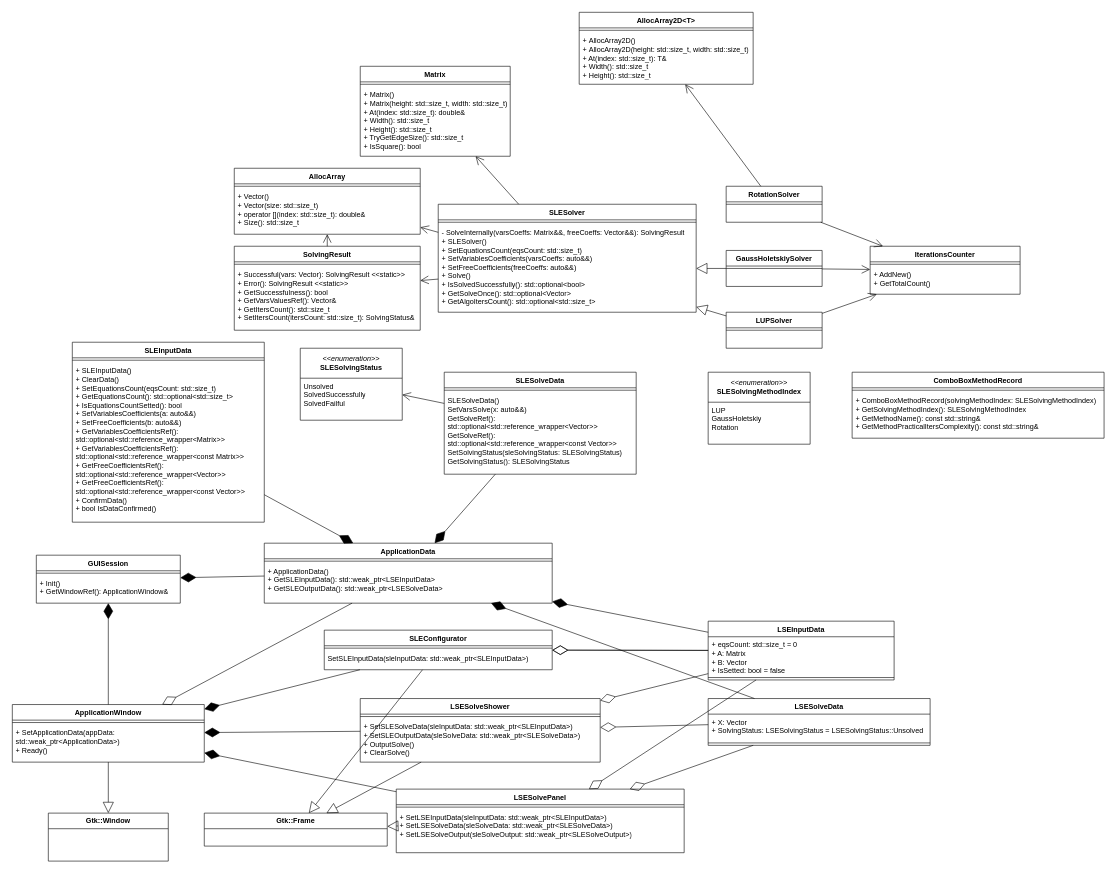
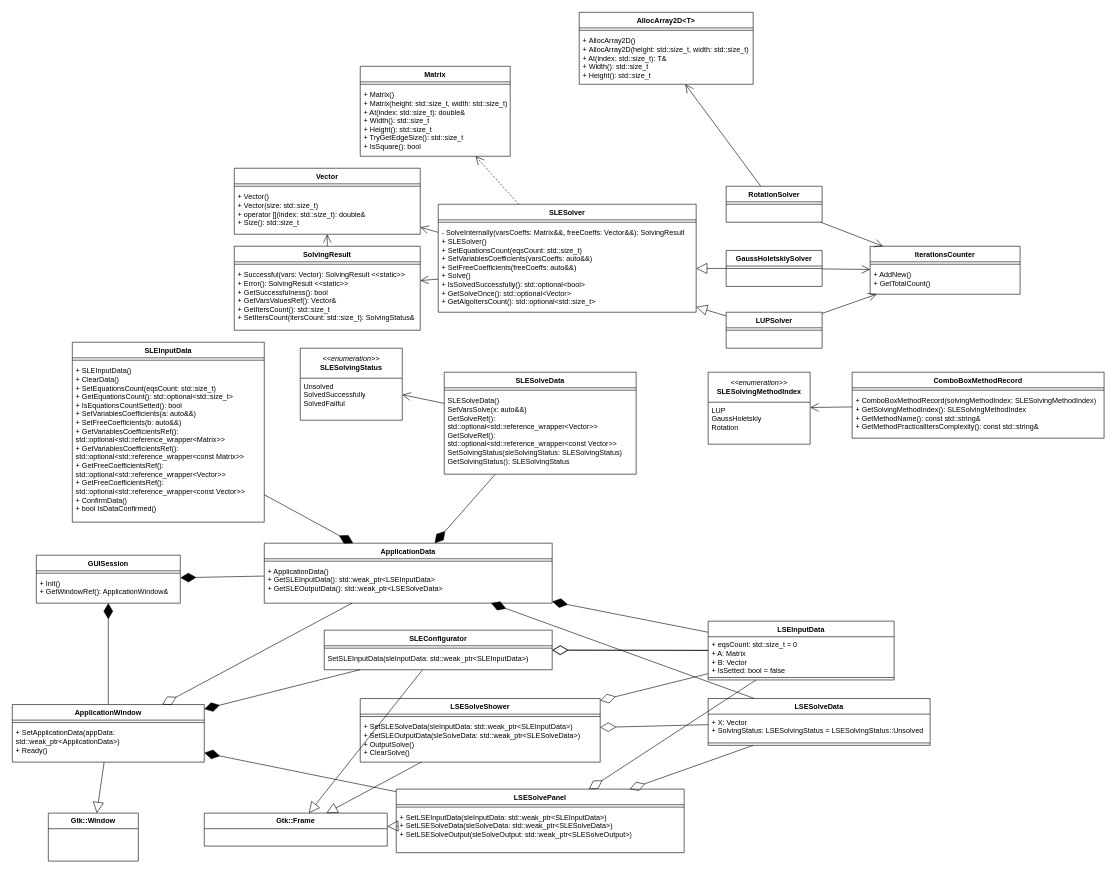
node "AllocArray": label "AllocArray" -> "Vector"
edge "SLESolver" -> "Matrix": style solid -> dashed
edge "ComboBoxMethodRecord" -> "<<enumeration>> SLESolvingMethodIndex": added
edge "LSESolveShower" -> "ApplicationWindow": removed
node "Gtk::Window": size 120x48 -> 90x48
